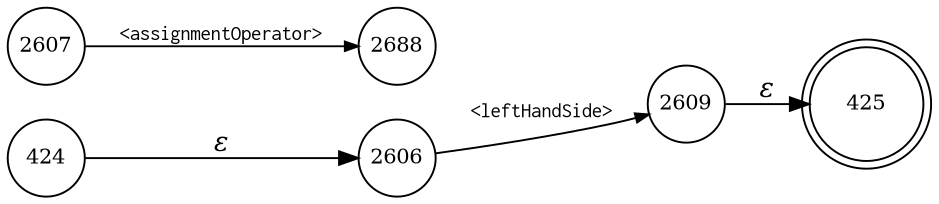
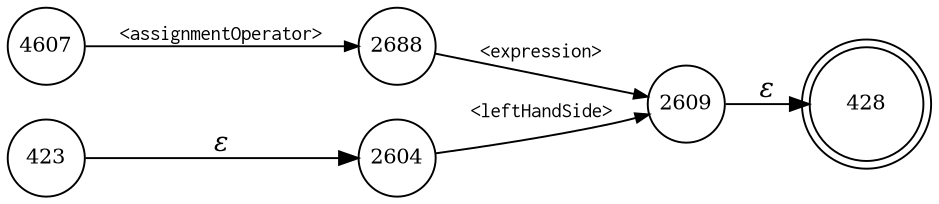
node "2607": label "2607" -> "4607"
edge "2688" -> "2609": added, label "<expression>"
node "425": label "425" -> "428"
node "424": label "424" -> "423"
node "2606": label "2606" -> "2604"
